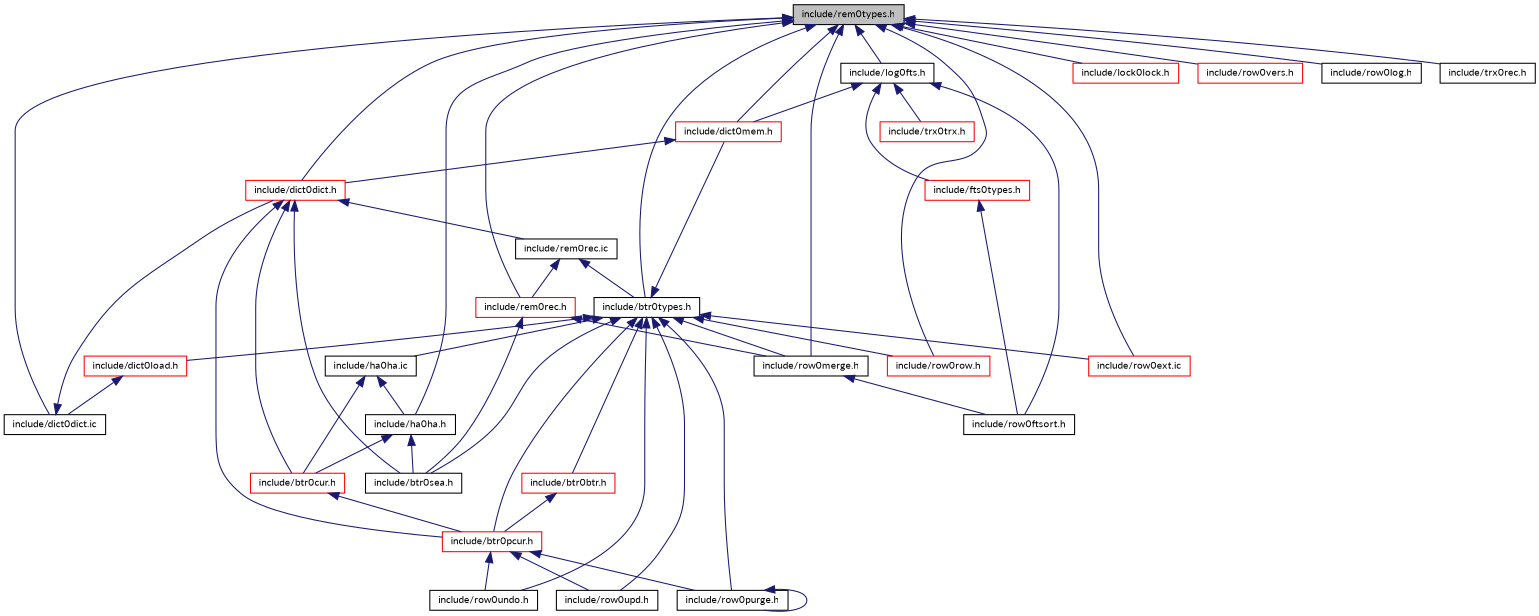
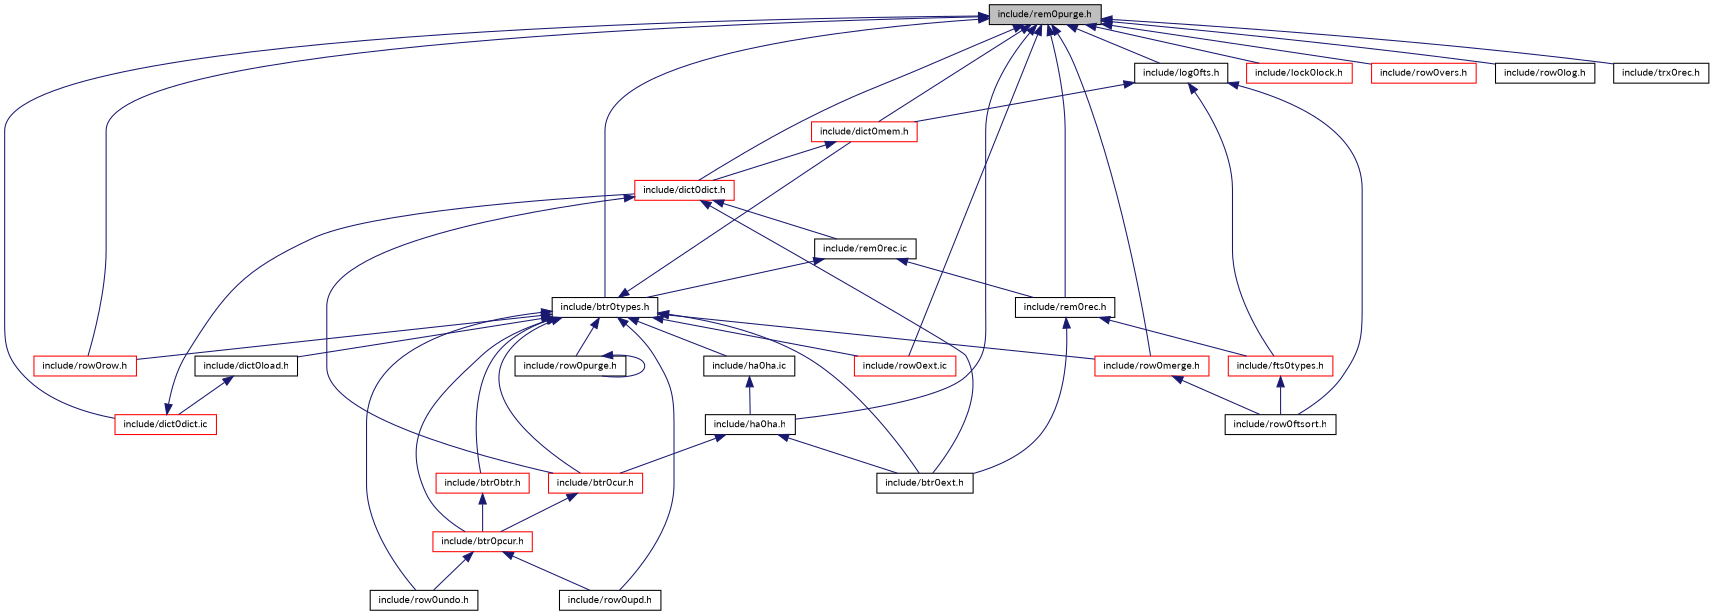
node "include/rem0types.h": label "include/rem0types.h" -> "include/rem0purge.h"
node "include/trx0trx.h": removed
node "include/rem0rec.h": color red -> black
edge "include/row0merge.h" -> "include/rem0rec.h": now "include/fts0types.h" -> "include/rem0rec.h"
node "include/dict0load.h": color red -> black
node "include/row0merge.h": color black -> red
node "include/dict0dict.ic": color black -> red
edge "include/btr0cur.h" -> "include/ha0ha.ic": now "include/btr0cur.h" -> "include/btr0types.h"
edge "include/btr0pcur.h" -> "include/dict0dict.h": removed
node "include/btr0sea.h": label "include/btr0sea.h" -> "include/btr0ext.h"
edge "include/row0purge.h" -> "include/btr0pcur.h": removed
